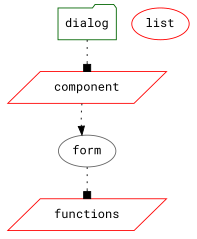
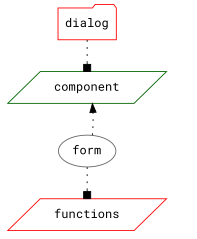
node "dialog": color darkgreen -> red
node "list": removed
node "component": color red -> darkgreen
edge "component" -> "form": reversed
